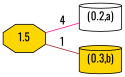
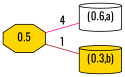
node "(0.2,a)": label "(0.2,a)" -> "(0.6,a)"
node "1.5": label "1.5" -> "0.5"
